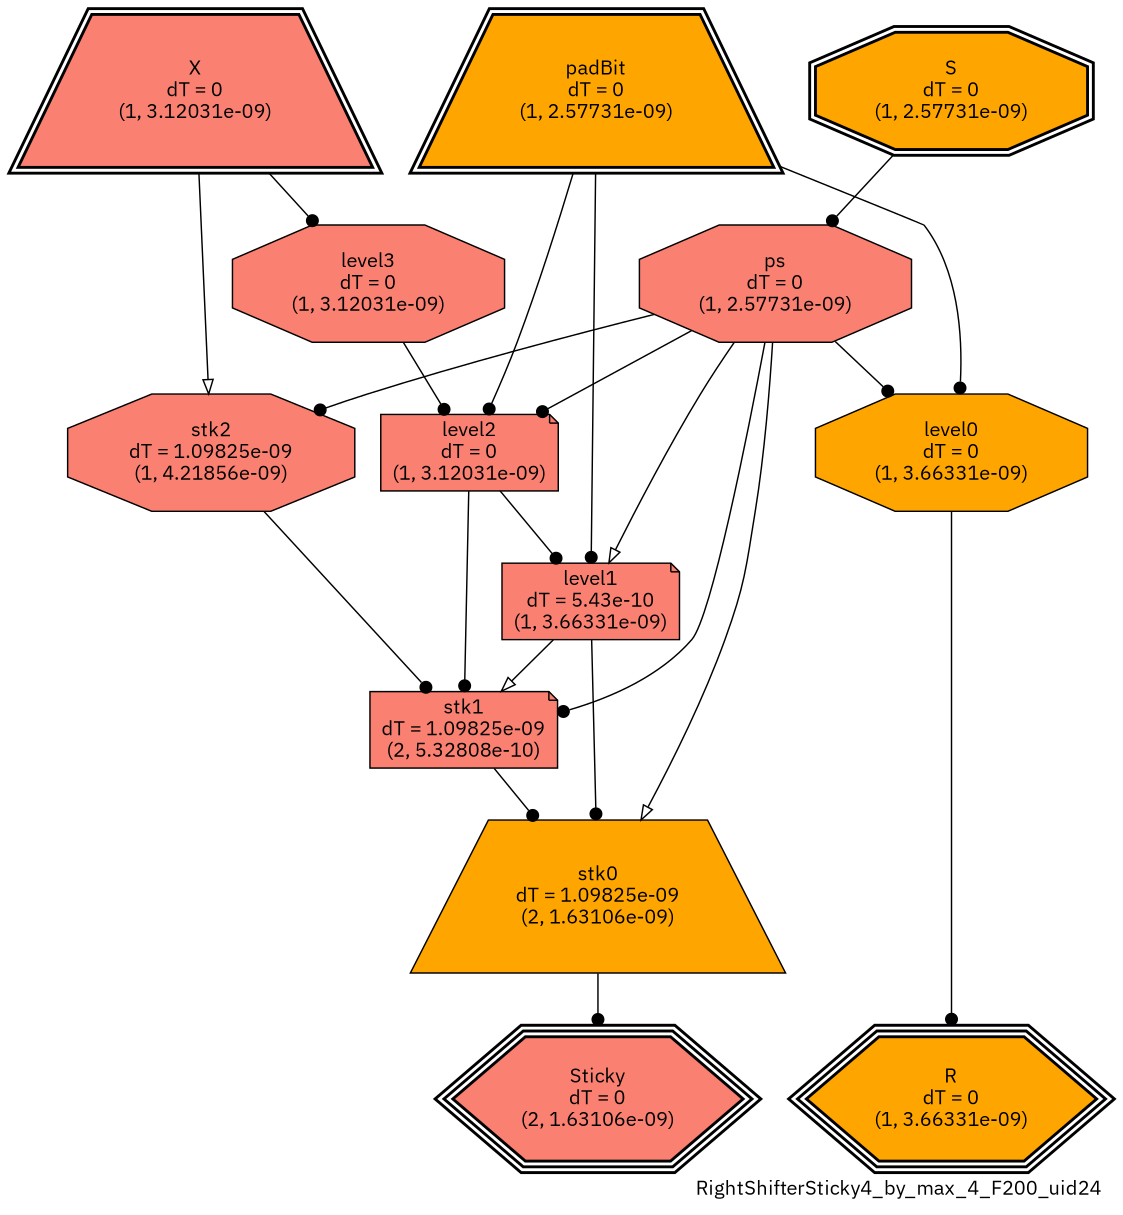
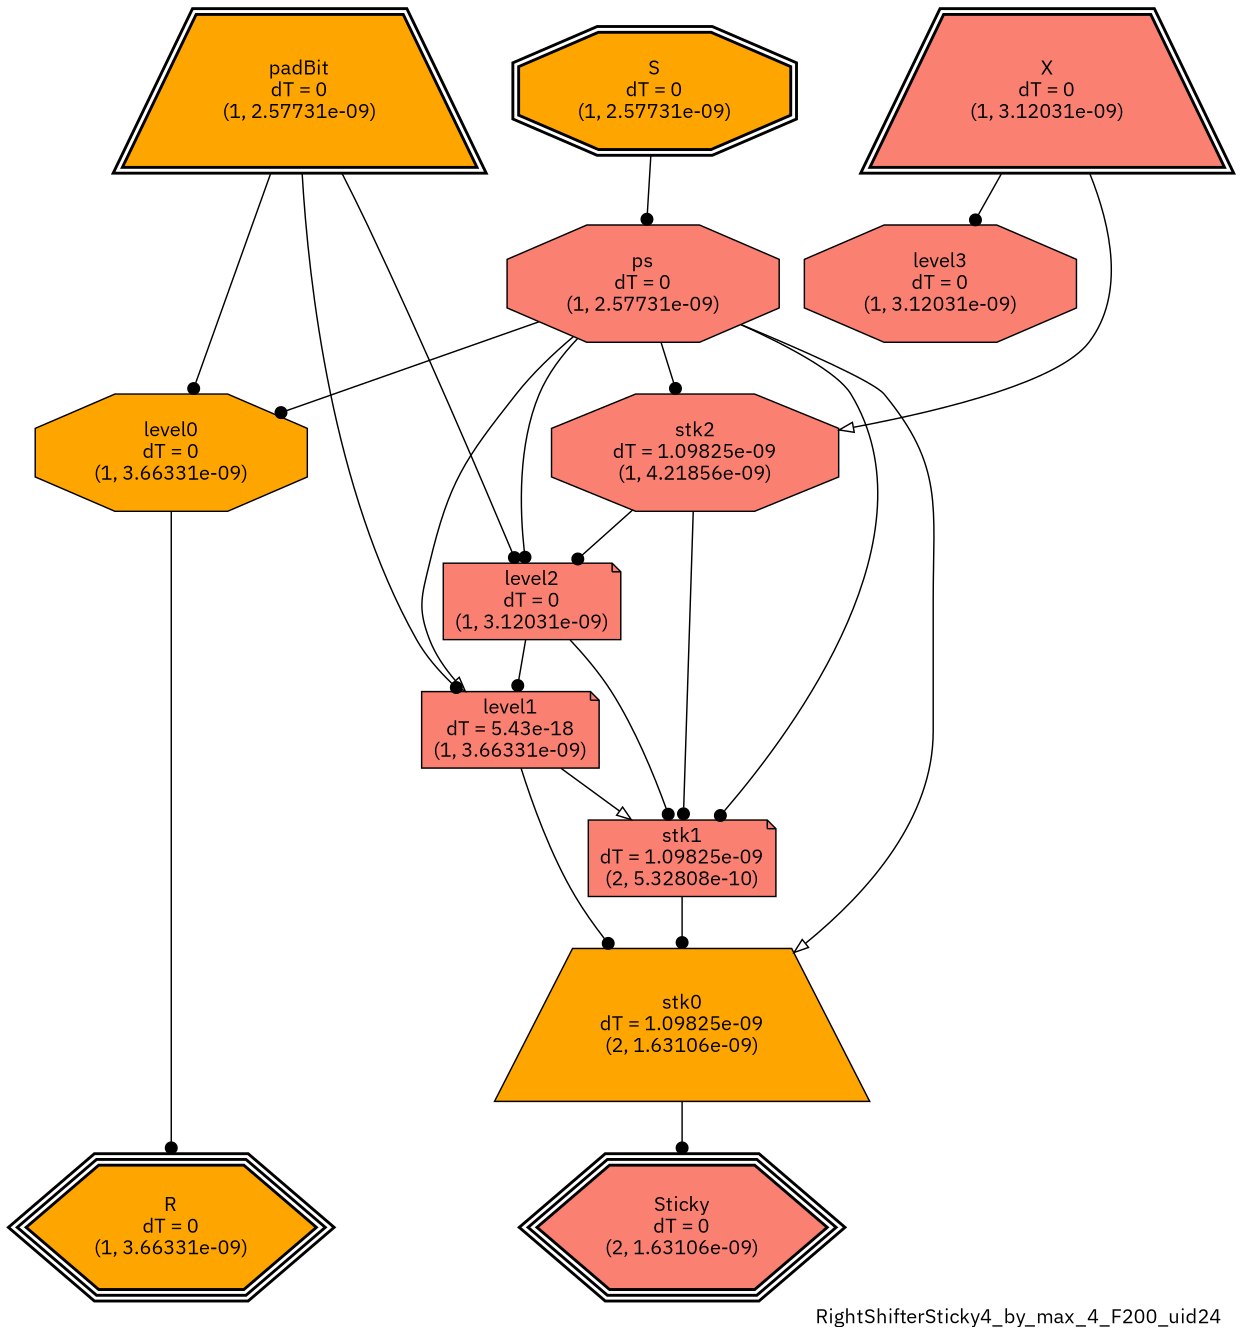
edge "level3 dT = 0 (1, 3.12031e-09)" -> "level2 dT = 0 (1, 3.12031e-09)": now "stk2 dT = 1.09825e-09 (1, 4.21856e-09)" -> "level2 dT = 0 (1, 3.12031e-09)"
node "level1 dT = 5.43e-10 (1, 3.66331e-09)": label "level1 dT = 5.43e-10 (1, 3.66331e-09)" -> "level1 dT = 5.43e-18 (1, 3.66331e-09)"
